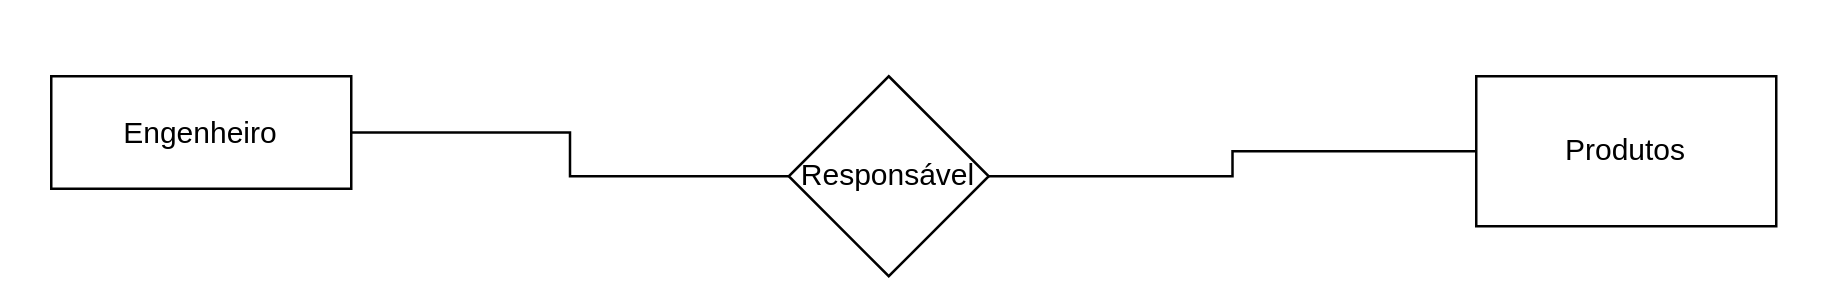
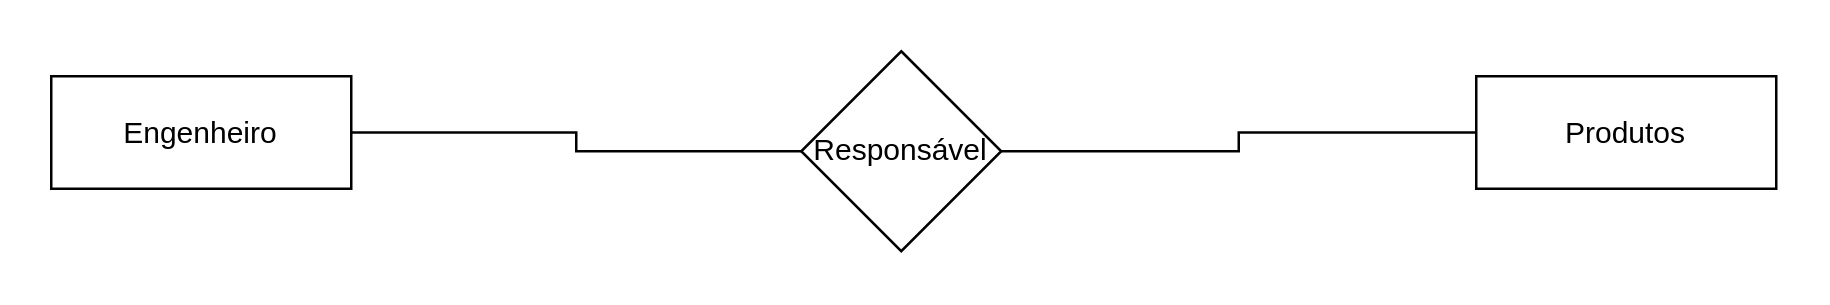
node "Produtos": size 300x150 -> 300x113
node "Responsável": moved (889, 176) -> (901, 151)
